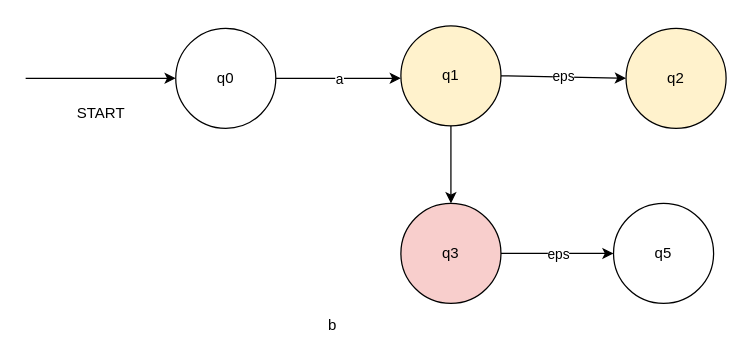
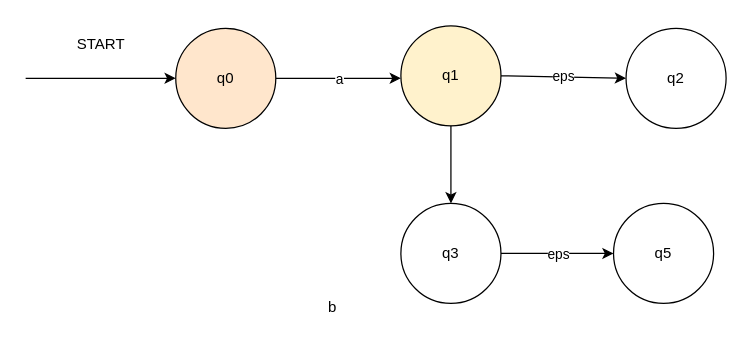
node "q0": fillcolor #ffffff -> #ffe6cc
node "q2": fillcolor #fff2cc -> #ffffff
node "START": moved (101, 113) -> (101, 44)
node "q3": fillcolor #f8cecc -> #ffffff
node "b": moved (332, 326) -> (332, 307)
